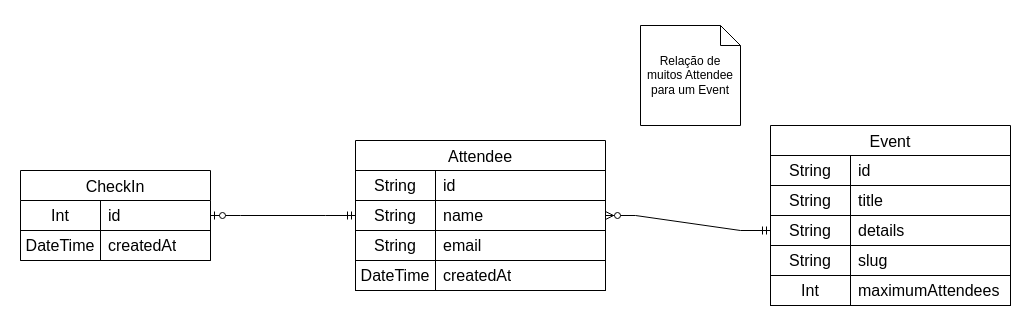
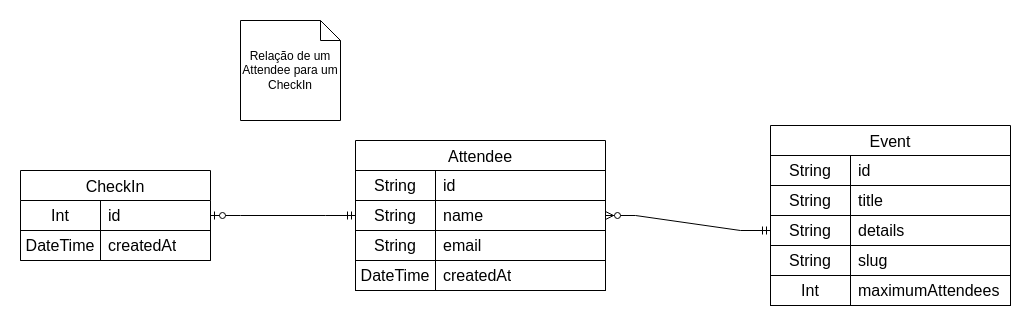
node "Relação de um Attendee para um CheckIn": added
node "Relação de muitos Attendee para um Event": removed
